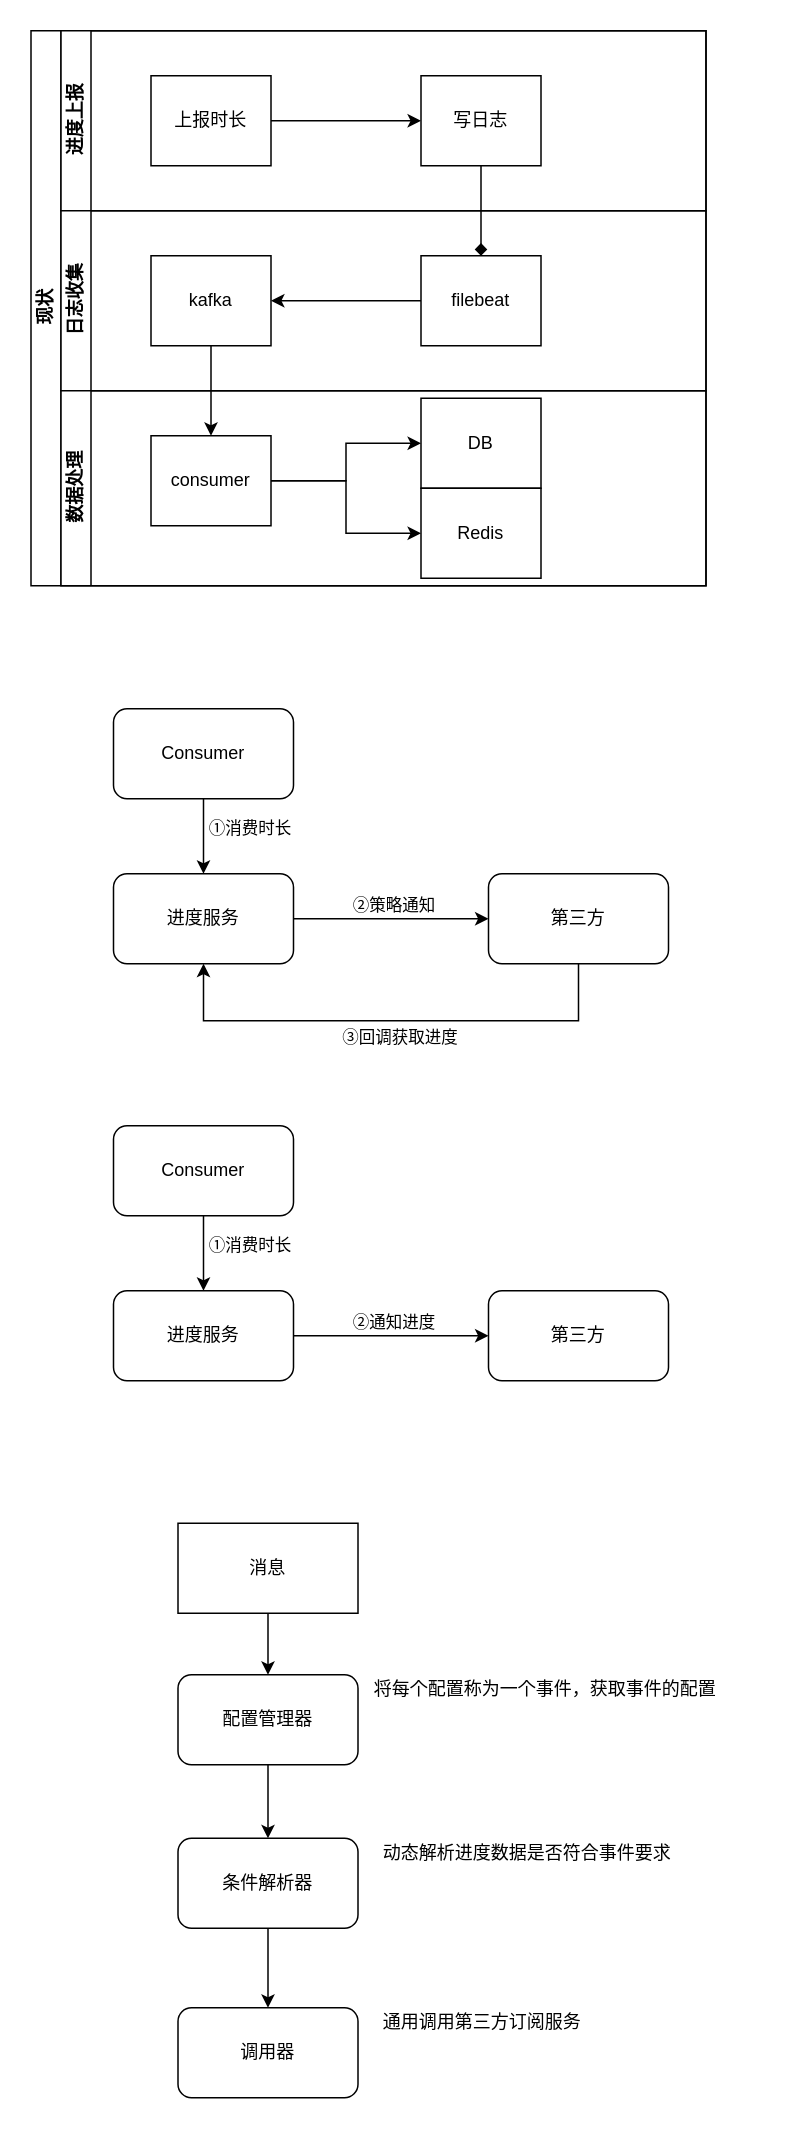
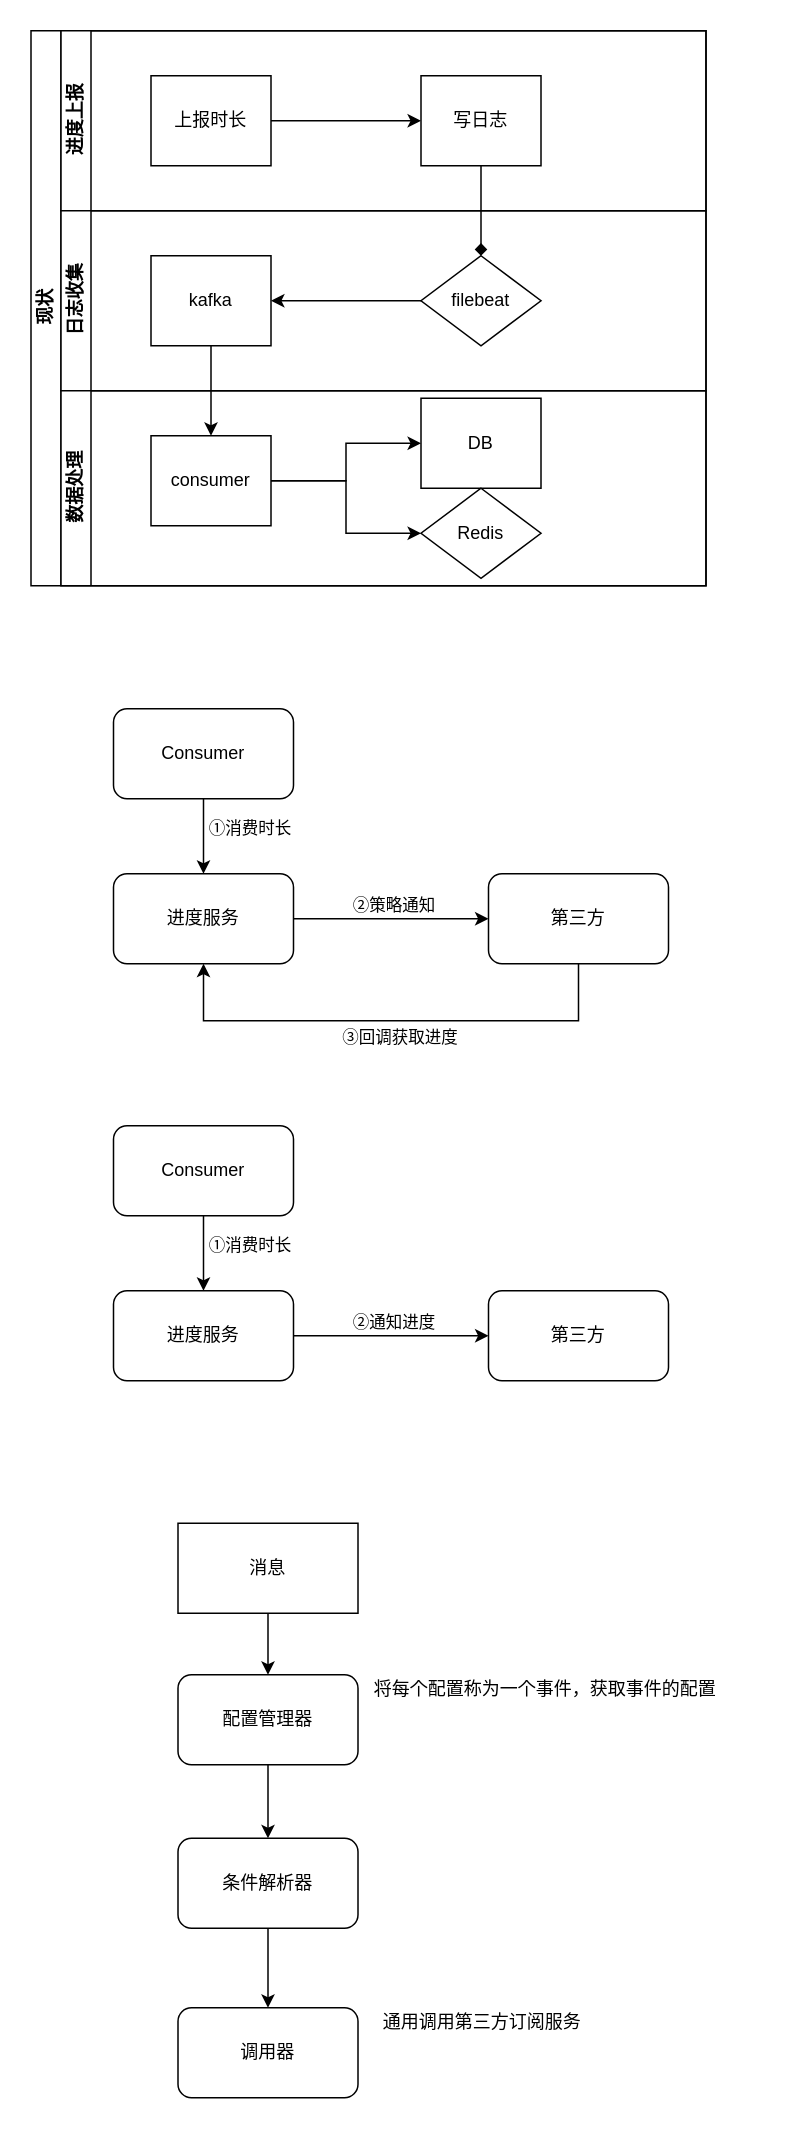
node "filebeat": shape rectangle -> diamond
node "Redis": shape rectangle -> diamond
node "动态解析进度数据是否符合事件要求": removed
